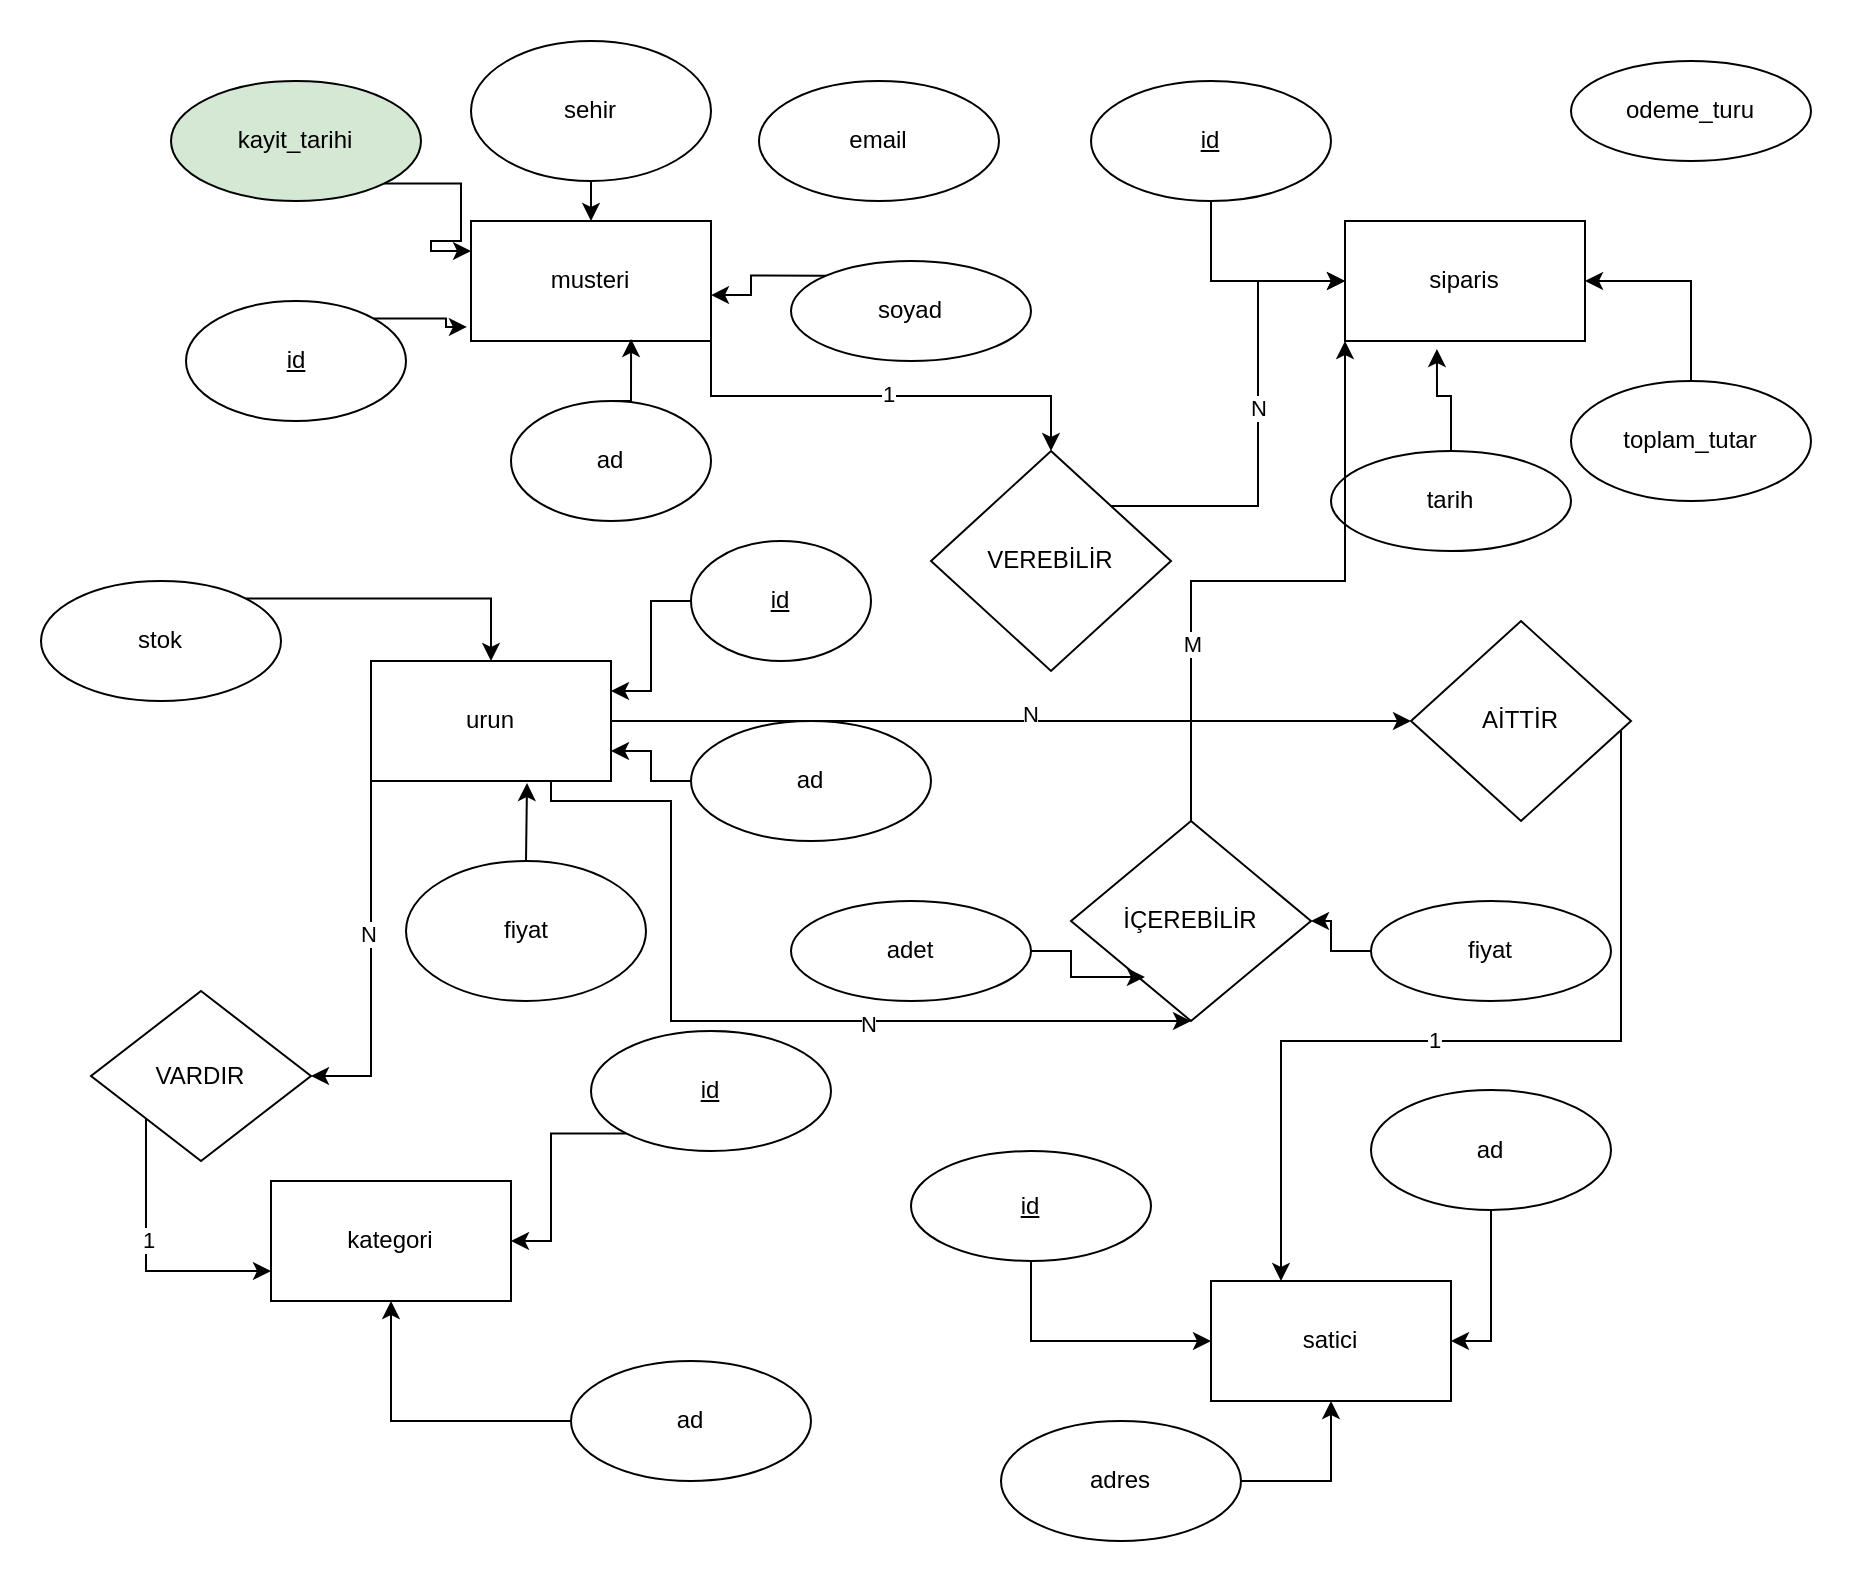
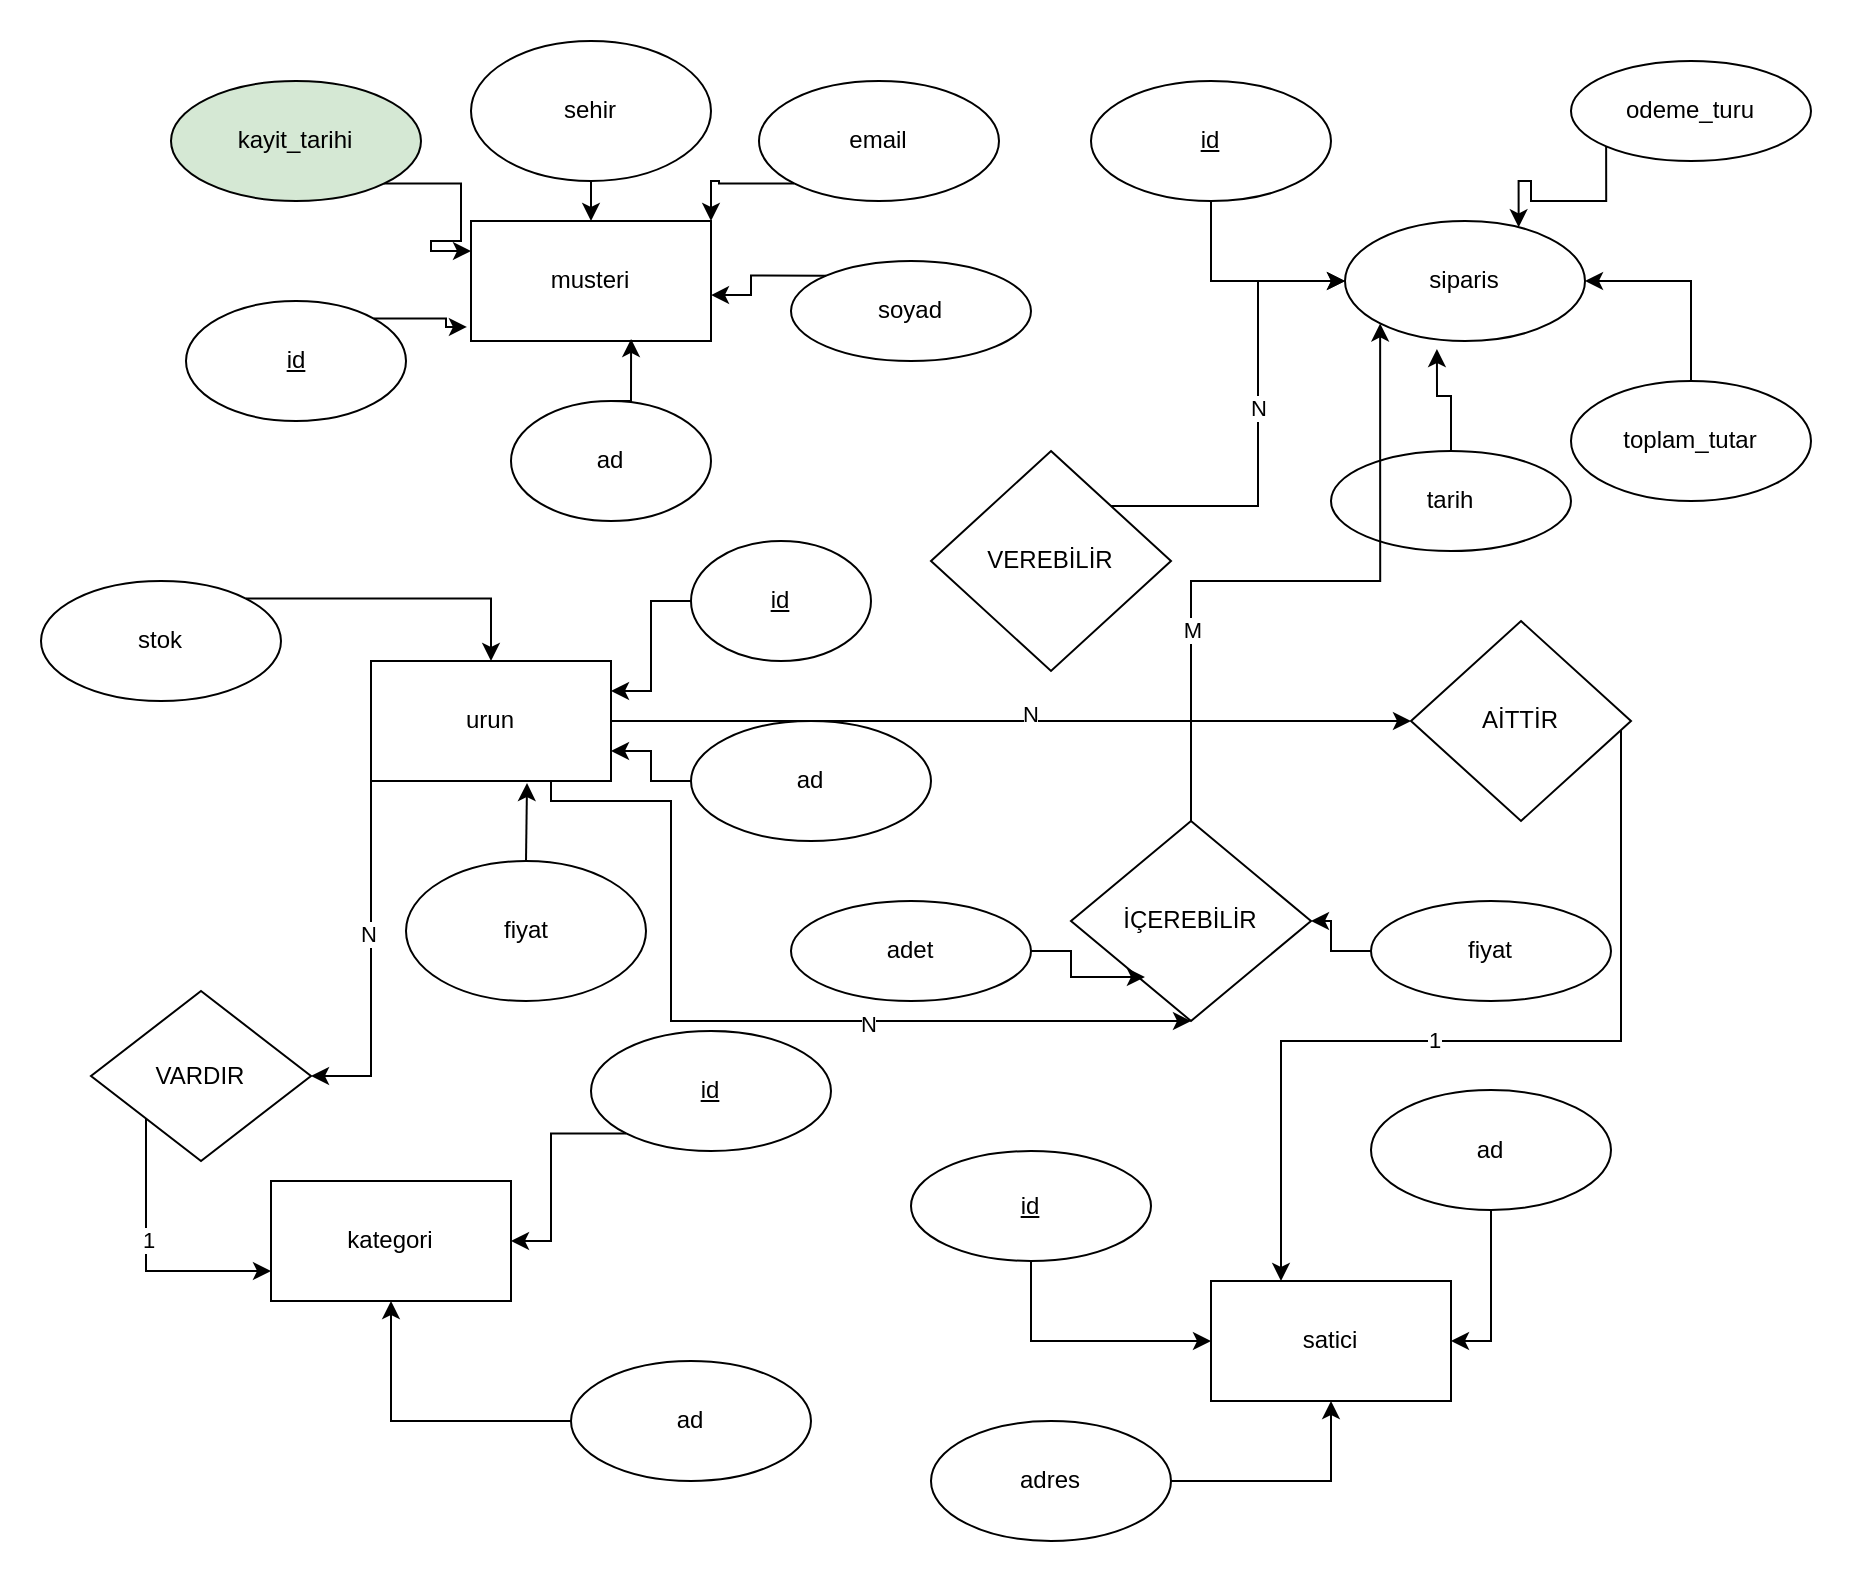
edge "email" -> "musteri": added
edge "odeme_turu" -> "siparis": added
node "siparis": shape rectangle -> ellipse
edge "musteri" -> "VEREBİLİR": removed, label "1"
node "adres": moved (1121, 1481) -> (1051, 1481)
